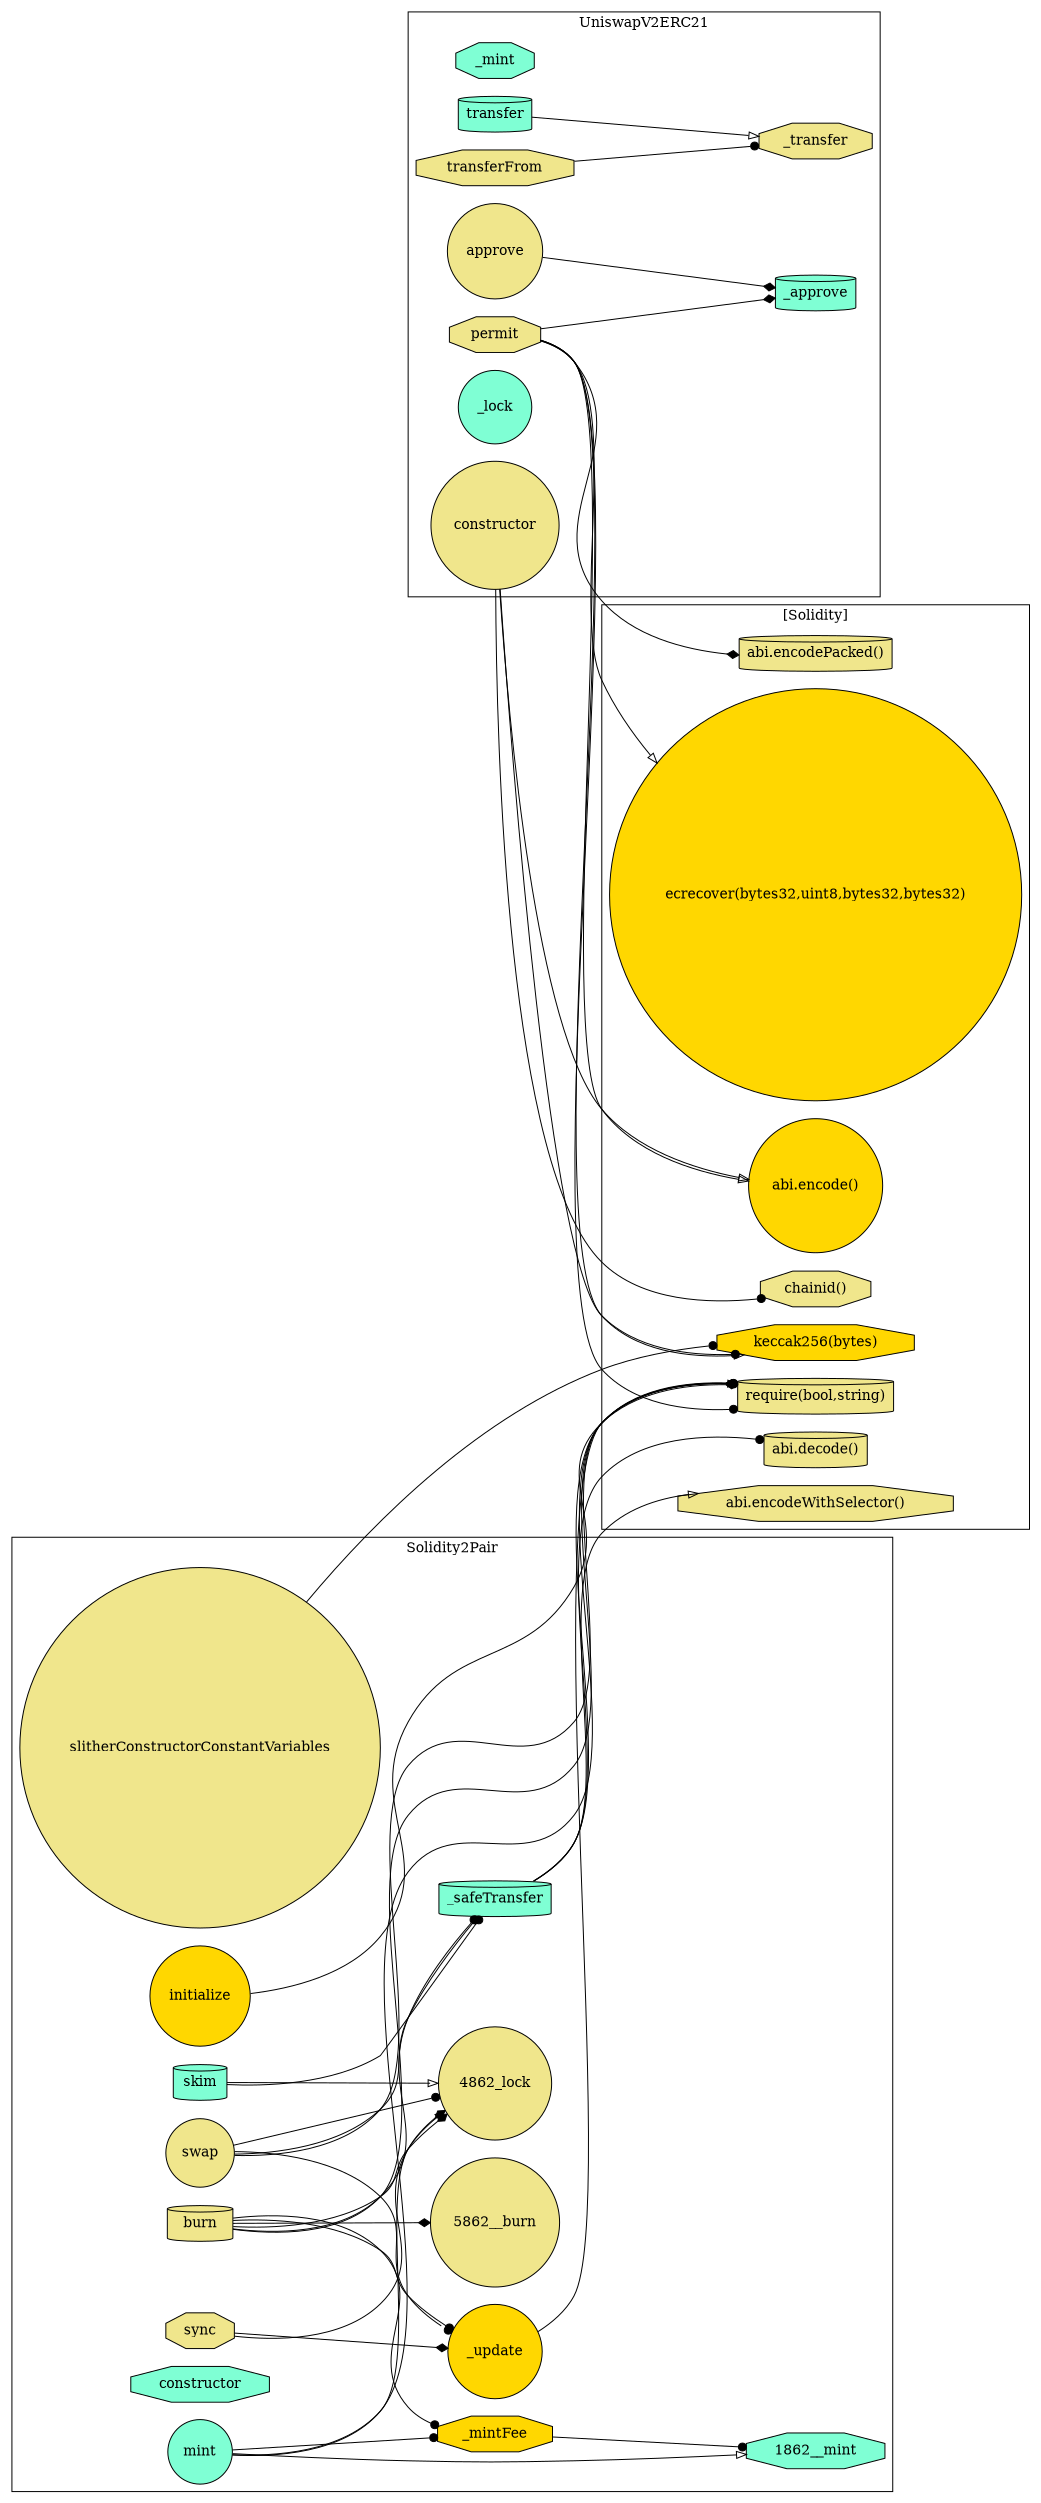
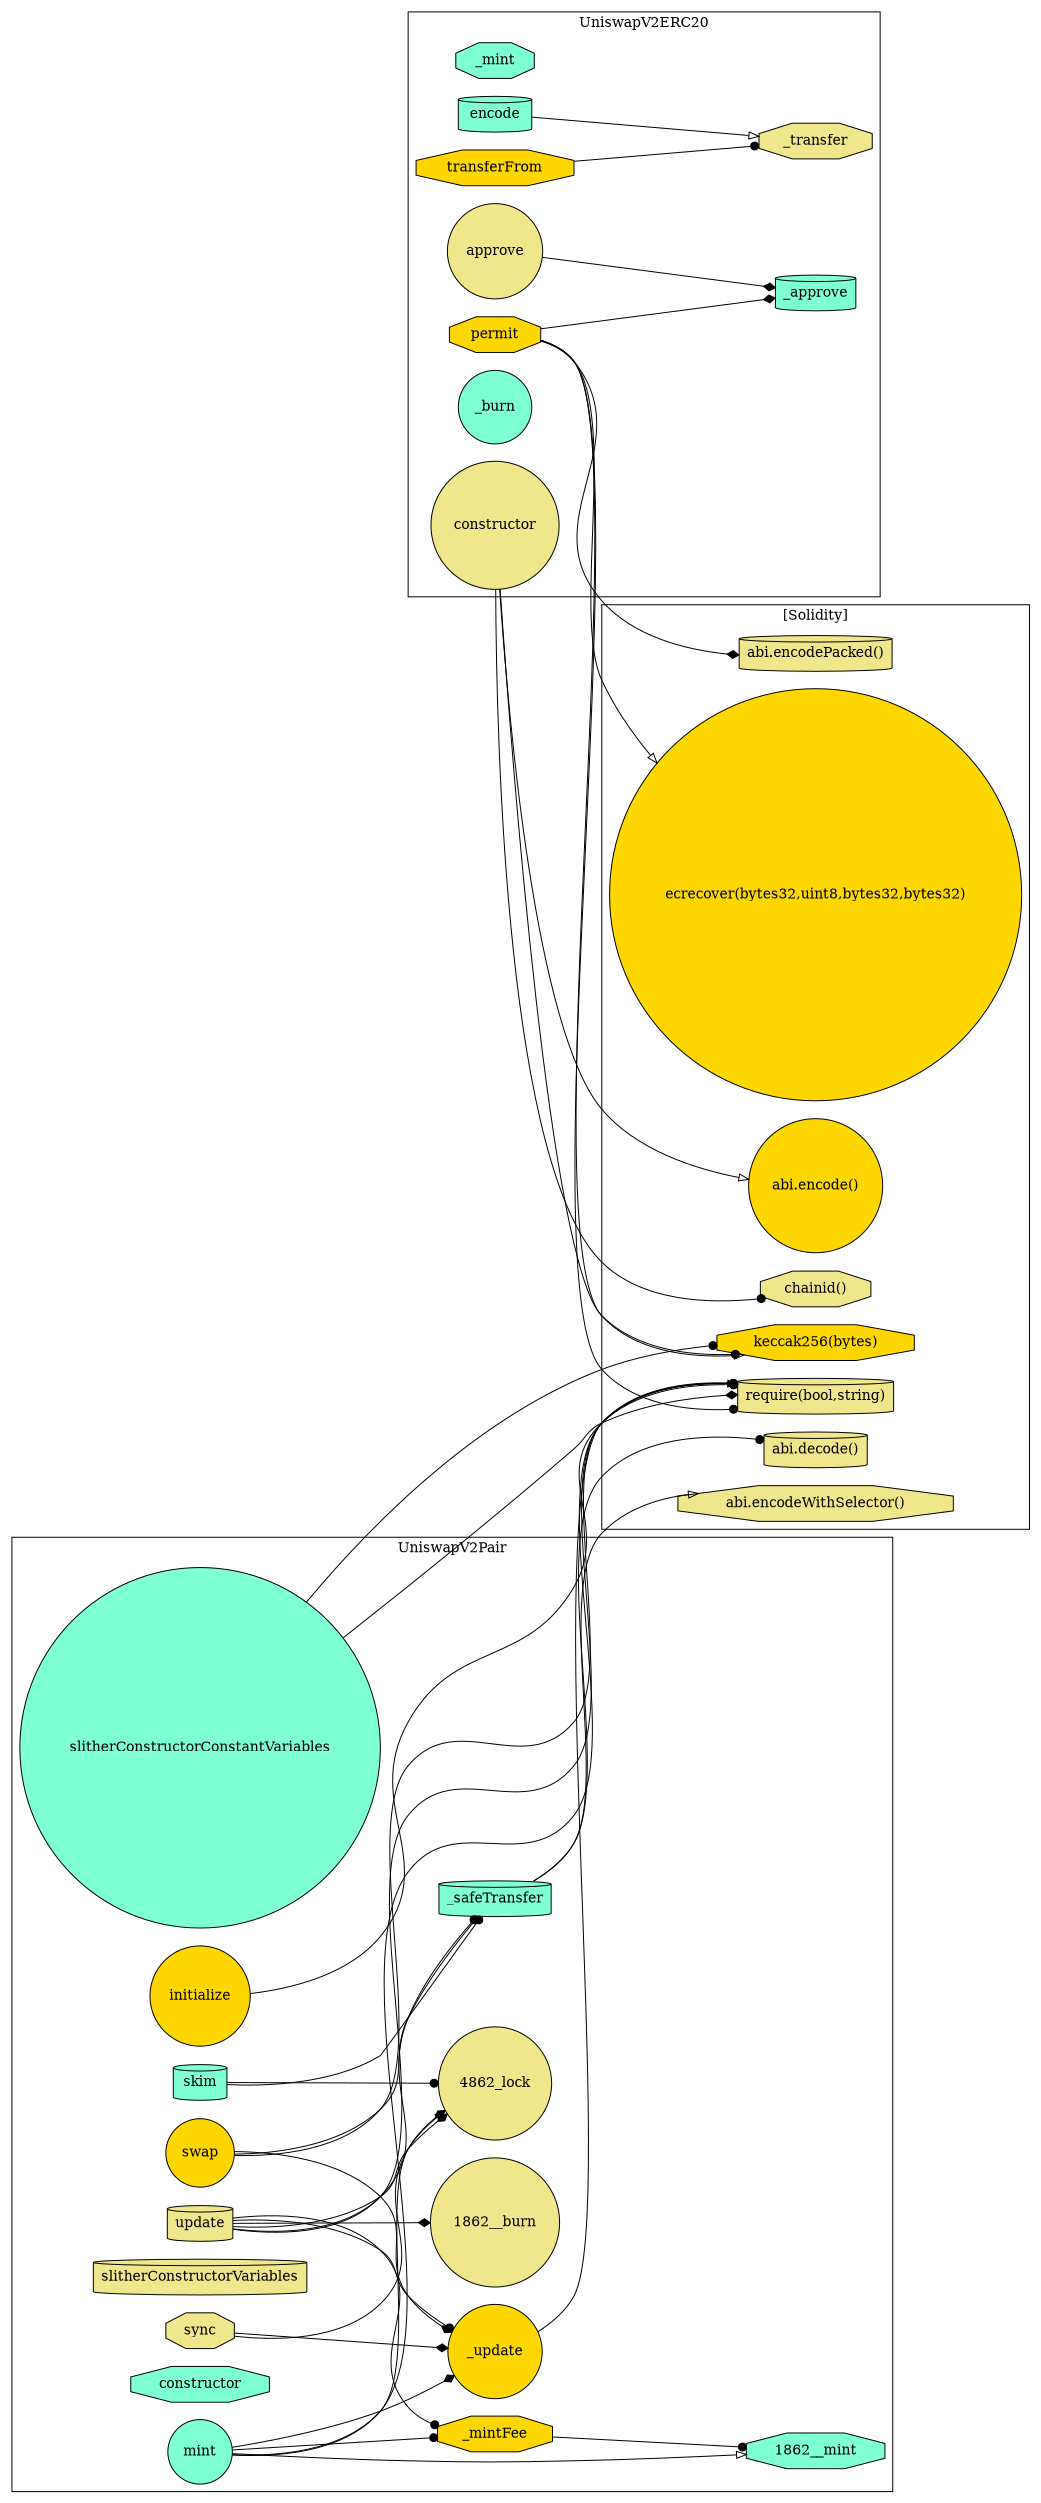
cluster "UniswapV2ERC21": label "UniswapV2ERC21" -> "UniswapV2ERC20"
node "transfer": label "transfer" -> "encode"
node "transferFrom": fillcolor khaki -> gold
node "permit": fillcolor khaki -> gold
node "_lock": label "_lock" -> "_burn"
edge "permit" -> "abi.encode()": removed
cluster "Solidity2Pair": label "Solidity2Pair" -> "UniswapV2Pair"
edge "_safeTransfer" -> "require(bool,string)": now "slitherConstructorConstantVariables" -> "require(bool,string)"
edge "initialize" -> "require(bool,string)": arrowhead diamond -> dot
node "slitherConstructorConstantVariables": fillcolor khaki -> aquamarine
edge "skim" -> "4862_lock": arrowhead onormal -> dot
edge "swap" -> "4862_lock": removed
node "swap": fillcolor khaki -> gold
edge "swap" -> "_update": arrowhead dot -> diamond
node "5862__burn": label "5862__burn" -> "1862__burn"
node "burn": label "burn" -> "update"
node "slitherConstructorVariables": added
edge "mint" -> "_update": added
